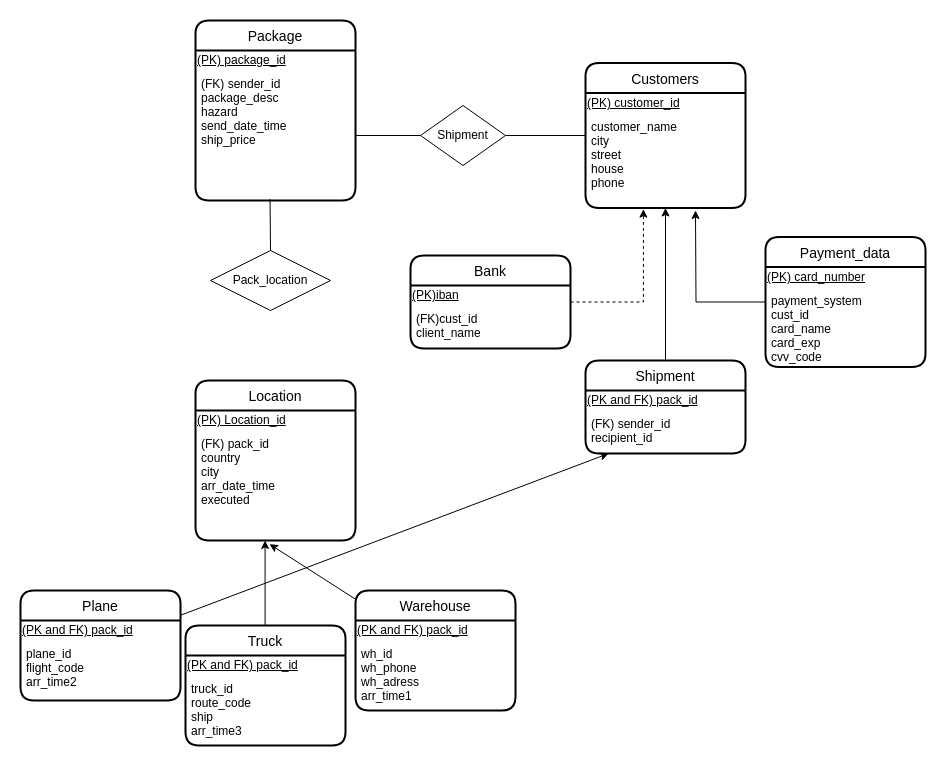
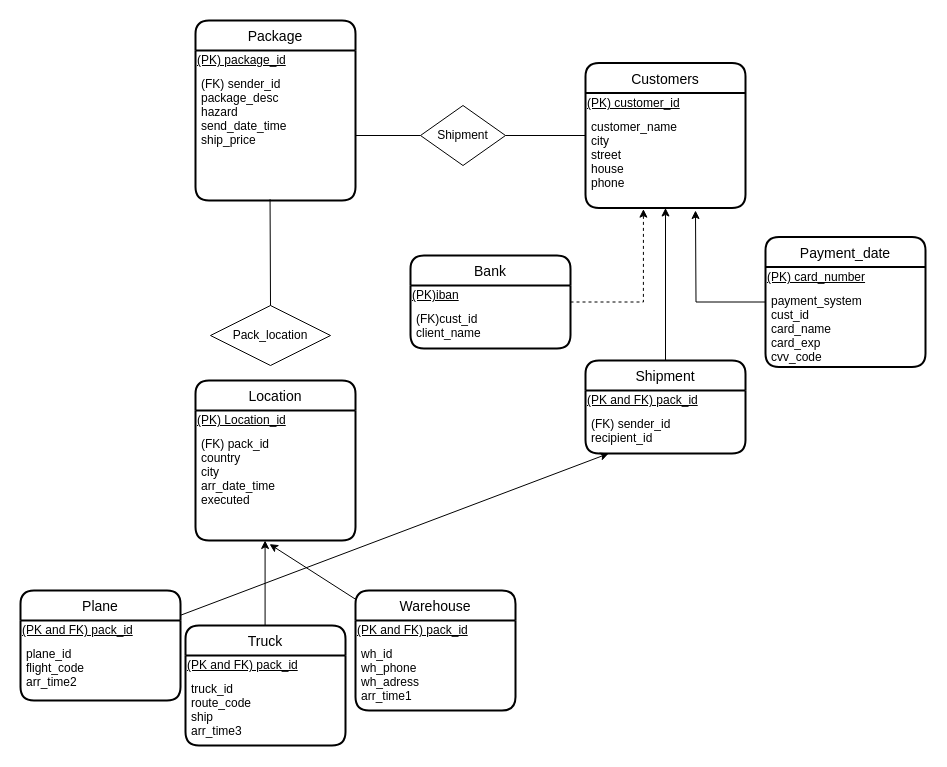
node "Payment_data": label "Payment_data" -> "Payment_date"
node "Pack_location": moved (271, 281) -> (271, 336)
